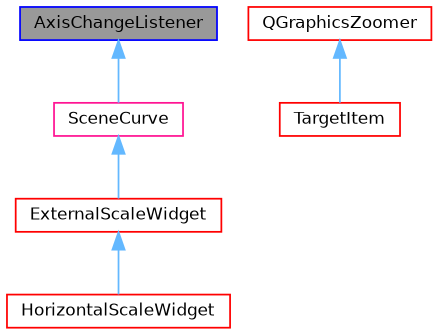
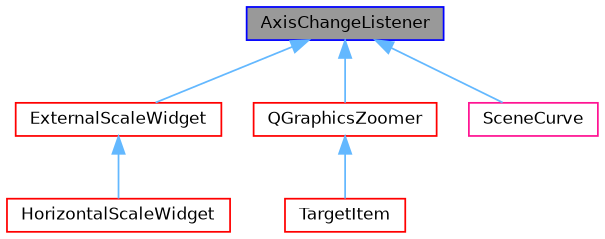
edge "QGraphicsZoomer" -> "AxisChangeListener": added
edge "ExternalScaleWidget" -> "SceneCurve": now "ExternalScaleWidget" -> "AxisChangeListener"
